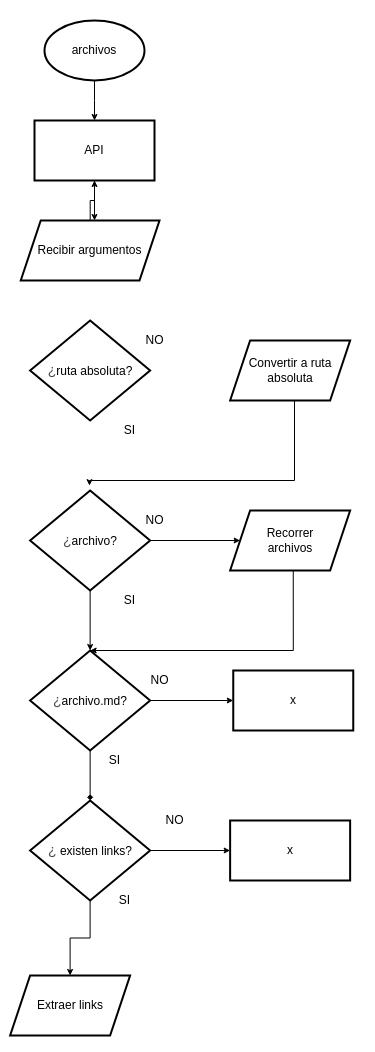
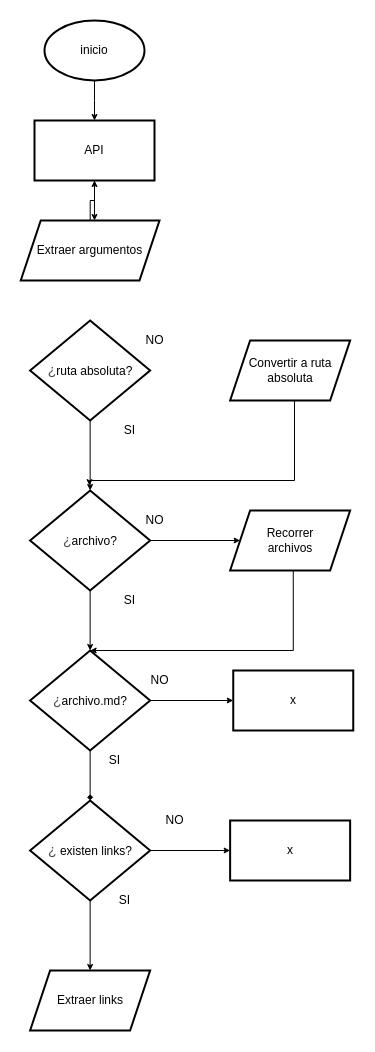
node "archivos": label "archivos" -> "inicio"
node "Recibir argumentos": label "Recibir argumentos" -> "Extraer argumentos"
edge "¿ruta absoluta?" -> "¿archivo?": added
node "Extraer links": moved (70, 1006) -> (90, 1001)
